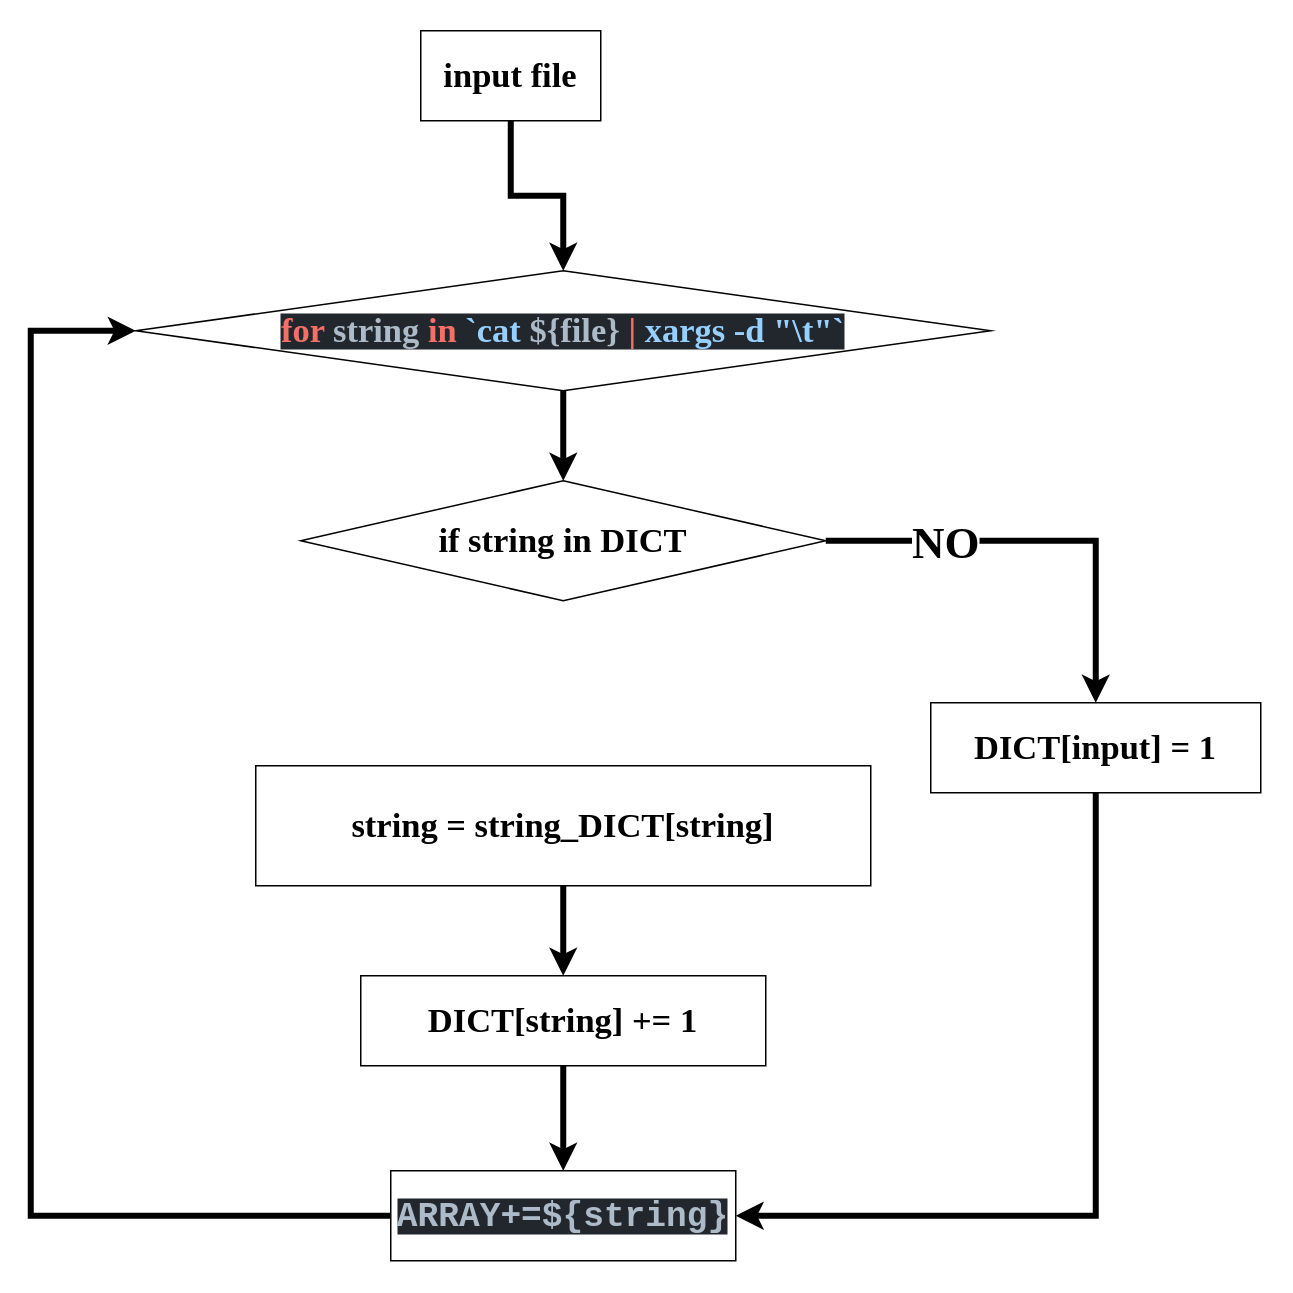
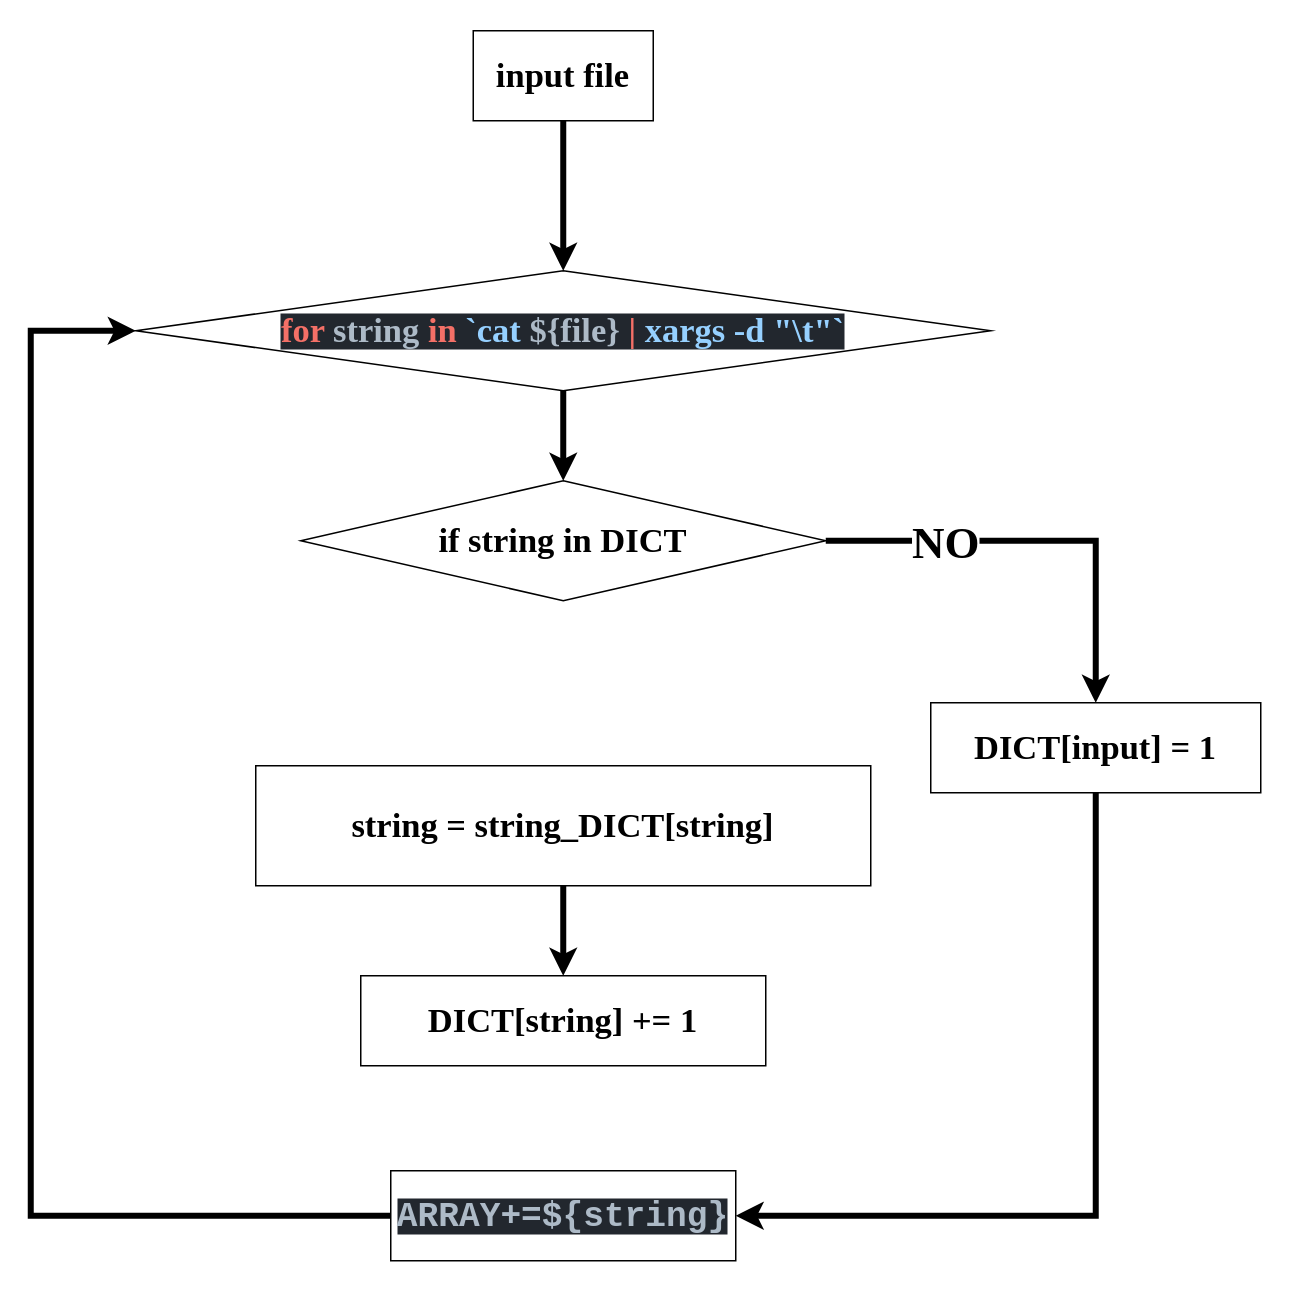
node "input file": moved (511, 76) -> (563, 76)
edge "DICT[string] += 1" -> "ARRAY+=${string}": removed
